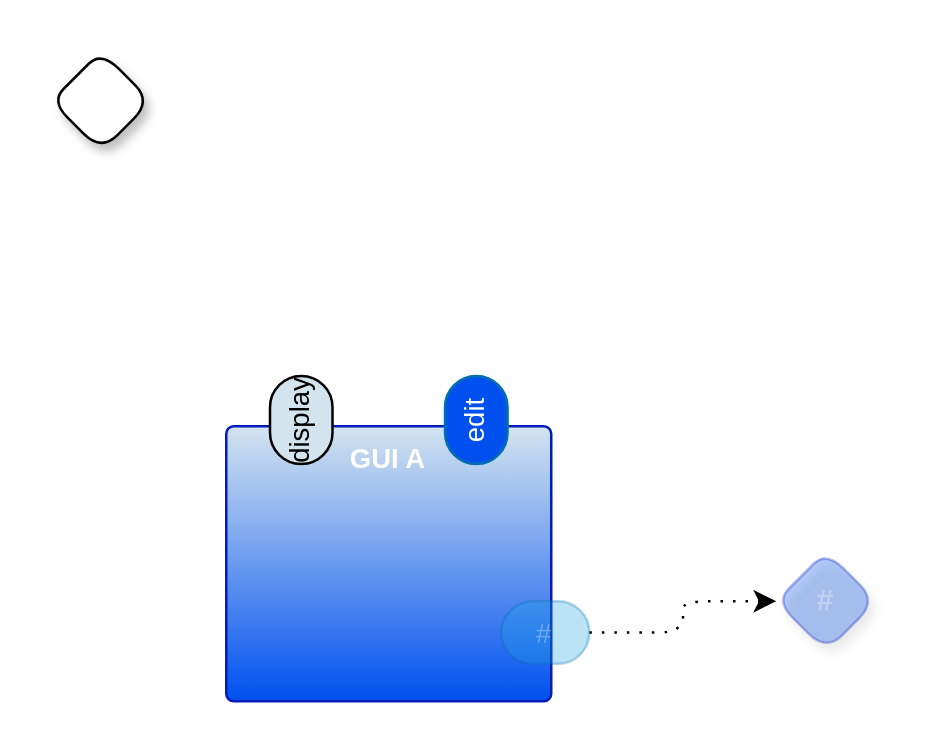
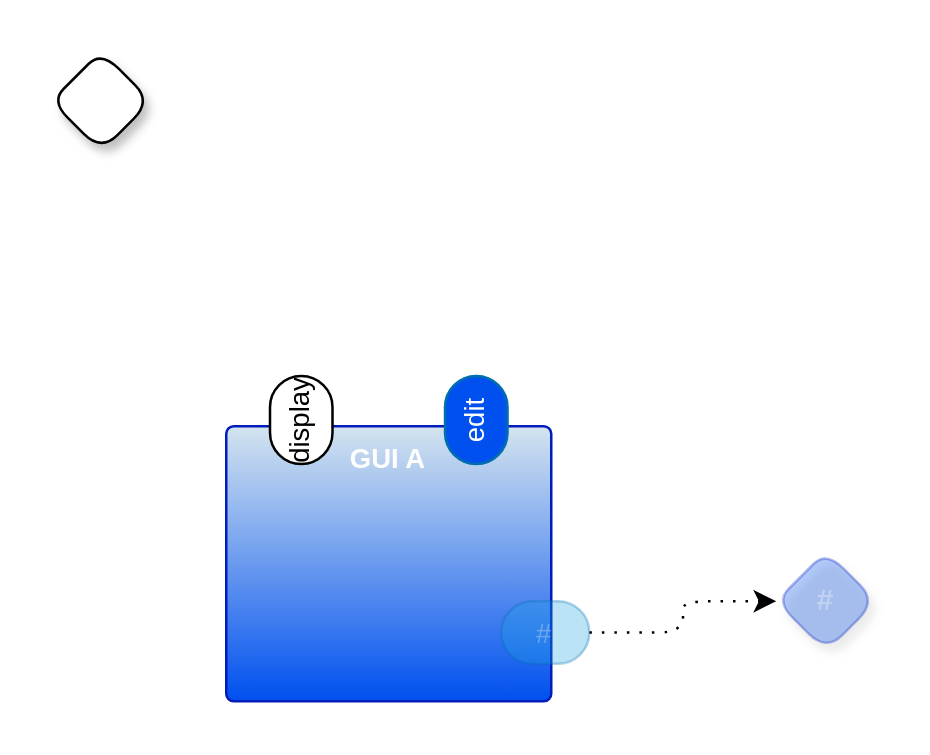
node "display": fillcolor #d4e4ef -> #ffffff
